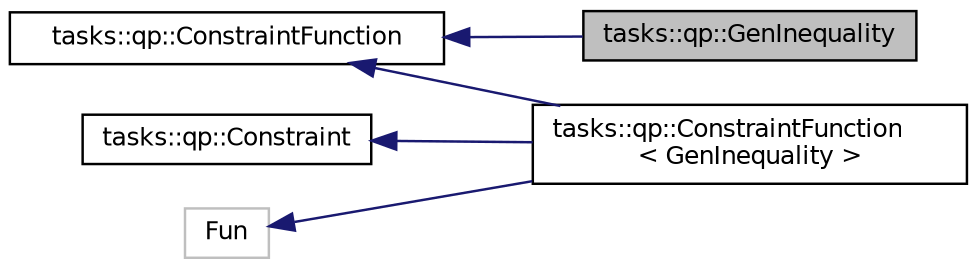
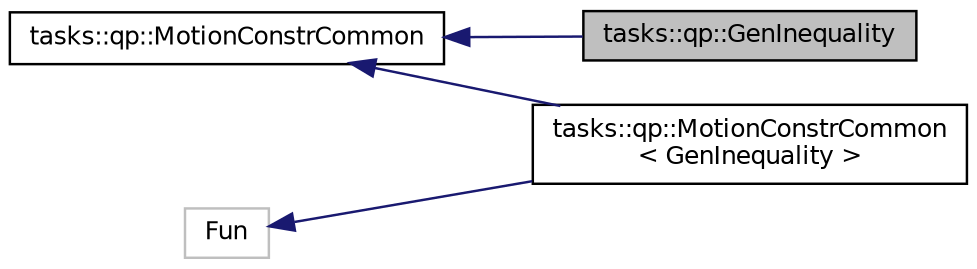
node "tasks::qp::ConstraintFunction": label "tasks::qp::ConstraintFunction" -> "tasks::qp::MotionConstrCommon"
node "tasks::qp::Constraint": removed
node "tasks::qp::ConstraintFunction < GenInequality >": label "tasks::qp::ConstraintFunction < GenInequality >" -> "tasks::qp::MotionConstrCommon < GenInequality >"
